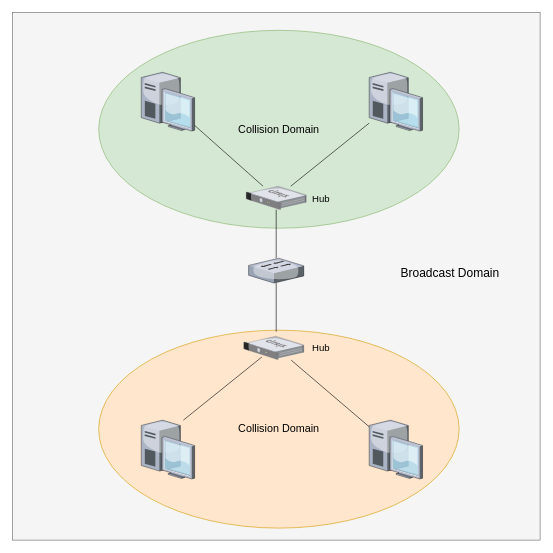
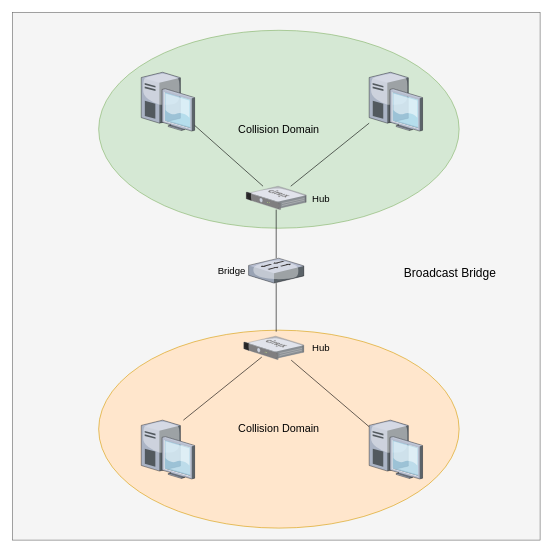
node "Bridge": added
node "Broadcast Domain": label "Broadcast Domain" -> "Broadcast Bridge"
